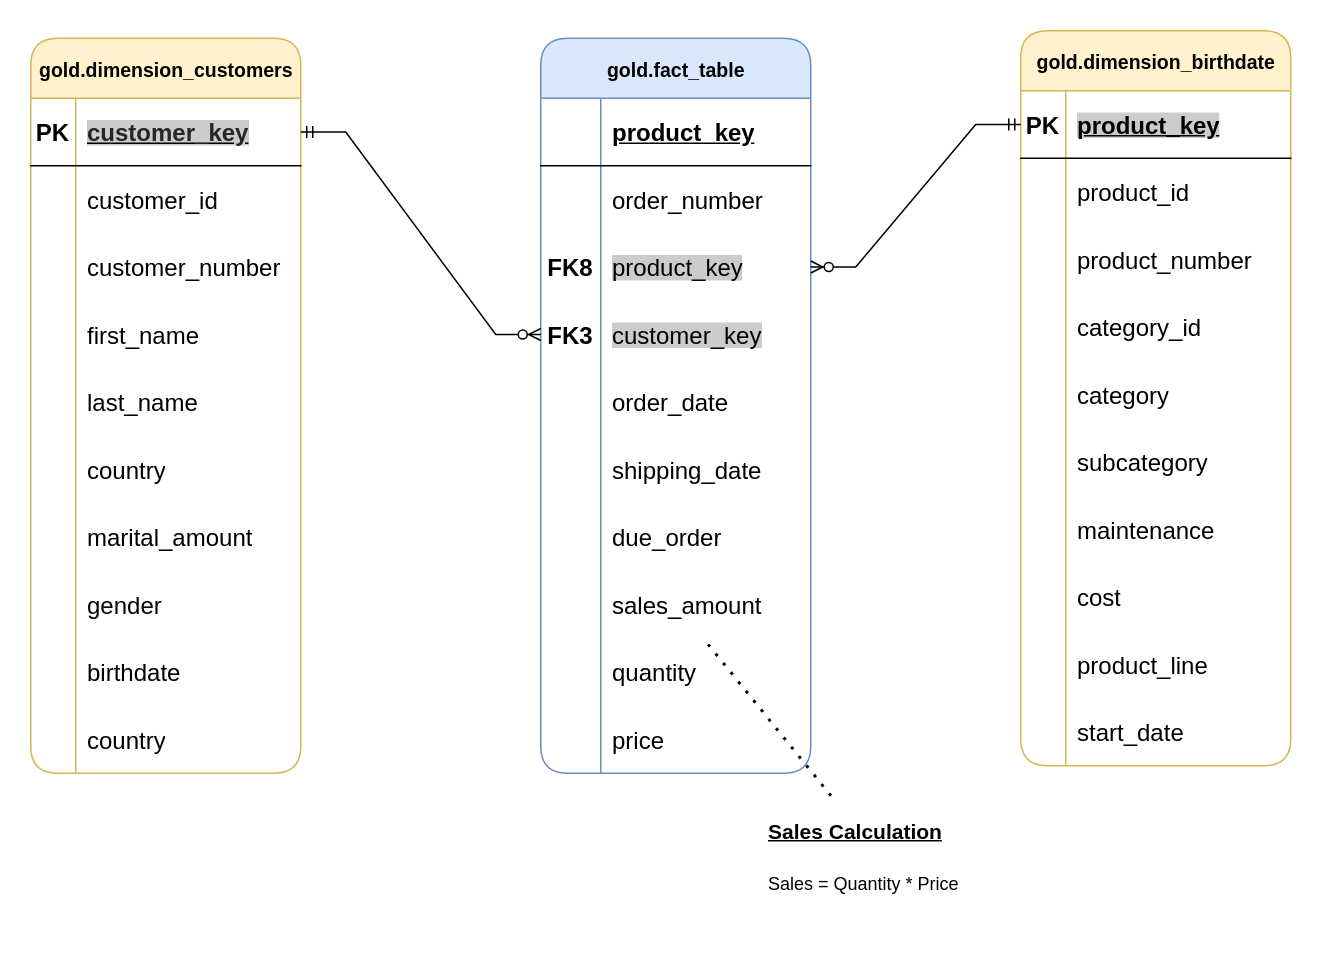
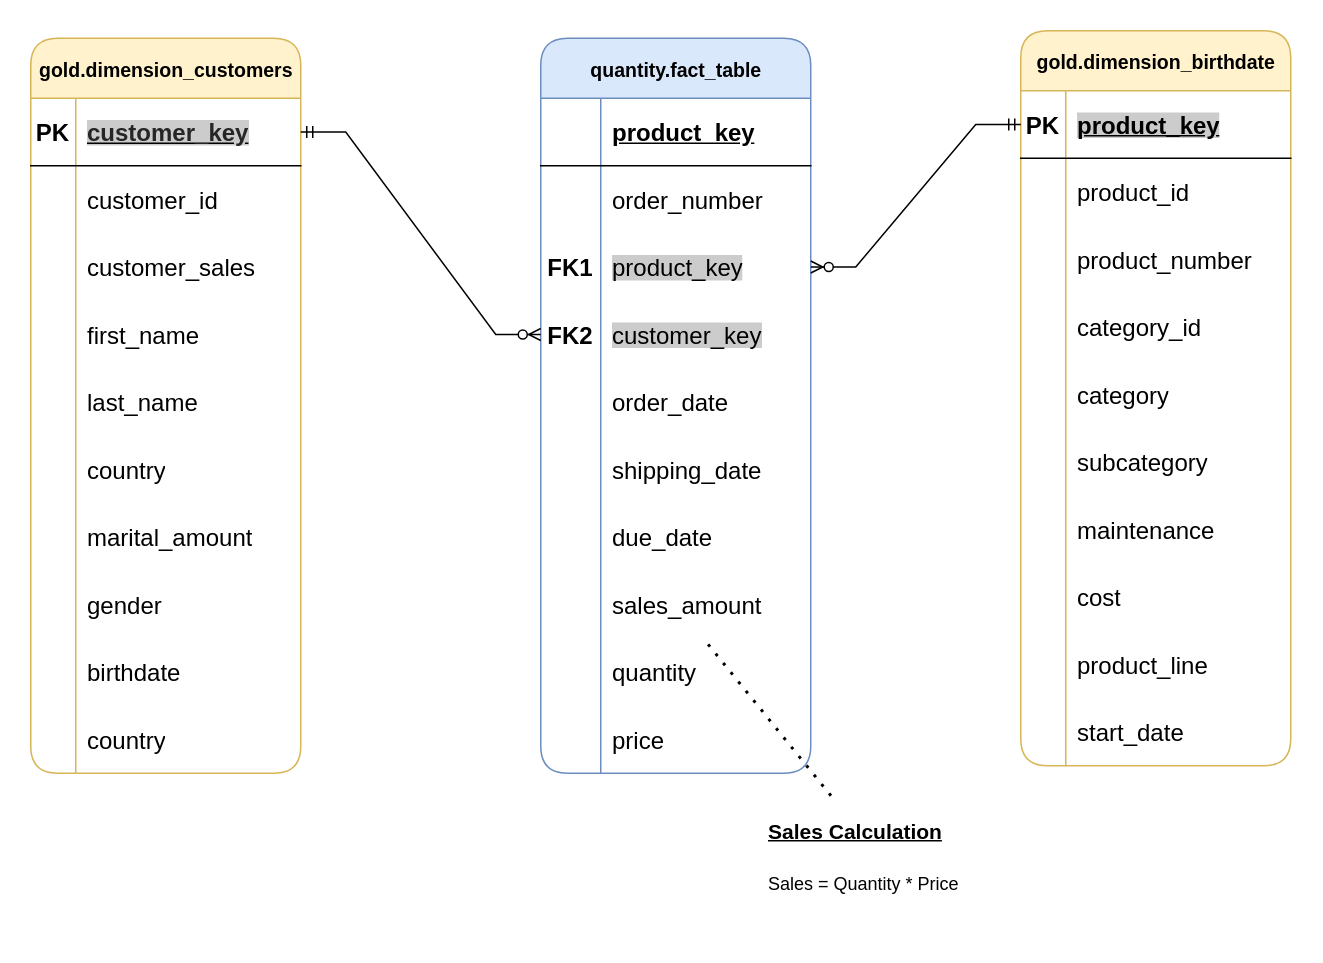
node "gold.fact_table": label "gold.fact_table" -> "quantity.fact_table"
node "customer_number": label "customer_number" -> "customer_sales"
node "FK8": label "FK8" -> "FK1"
node "FK3": label "FK3" -> "FK2"
node "due_order": label "due_order" -> "due_date"
